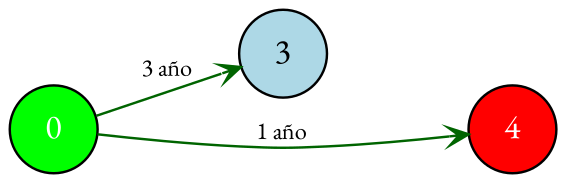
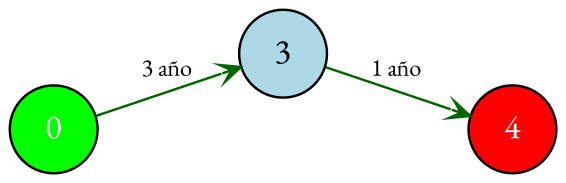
edge "0" -> "4": now "3" -> "4"
